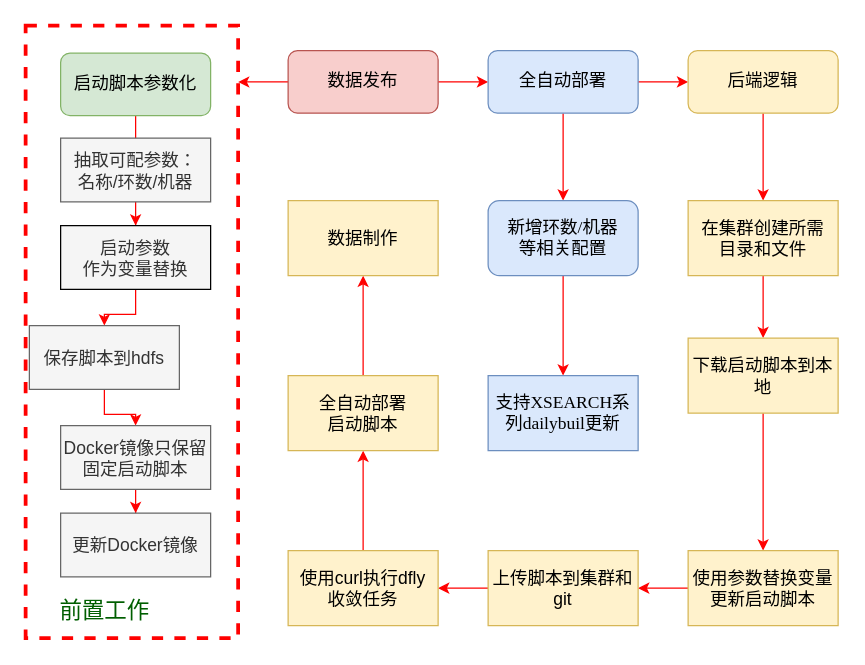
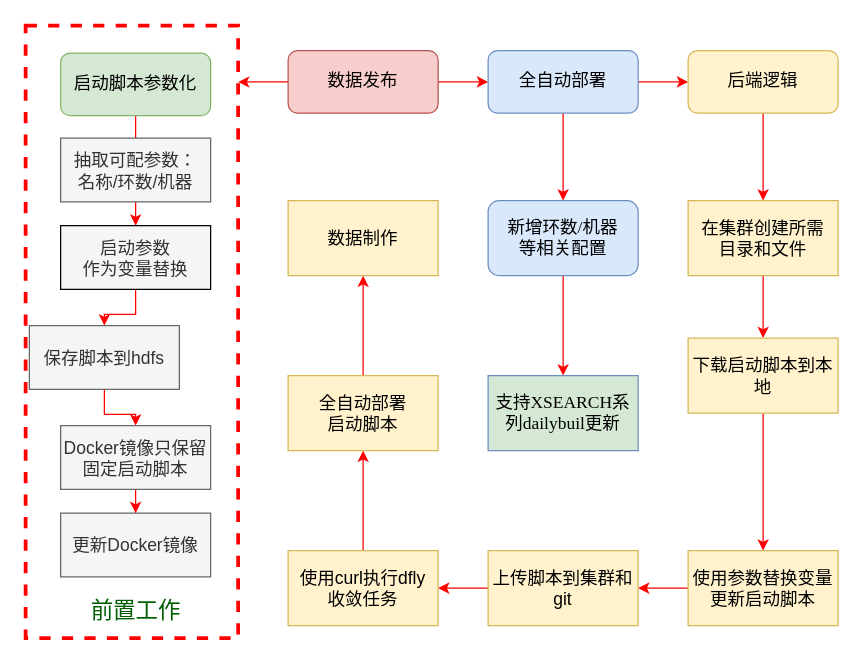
node "支持XSEARCH系列dailybuil更新": fillcolor #dae8fc -> #d5e8d4
node "前置工作": moved (104, 611) -> (136, 611)
